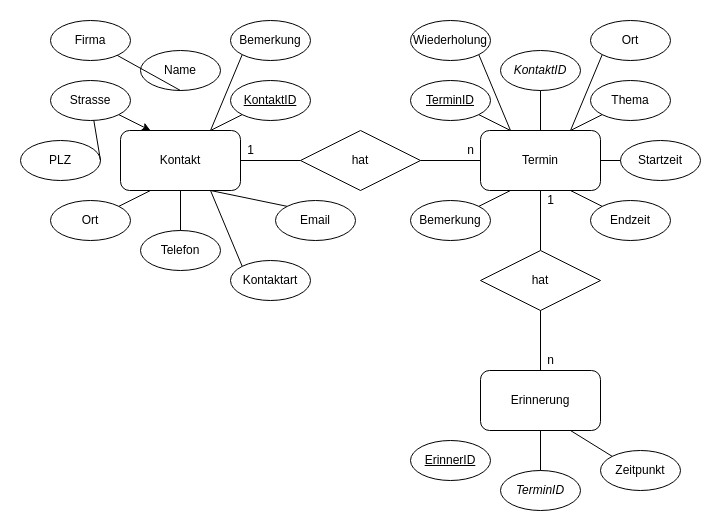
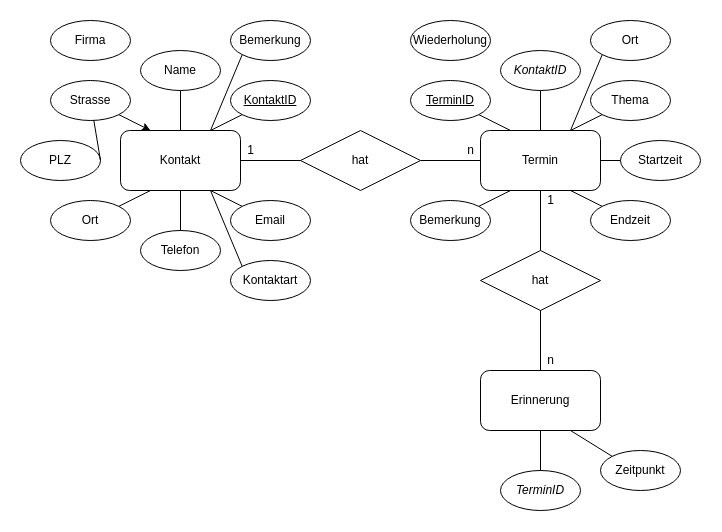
edge "Firma" -- "Name": now "Kontakt" -- "Name"
edge "Wiederholung" -- "Termin": removed
node "Email": moved (316, 221) -> (271, 221)
node "ErinnerID": removed
